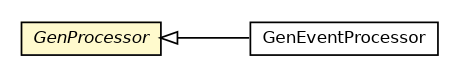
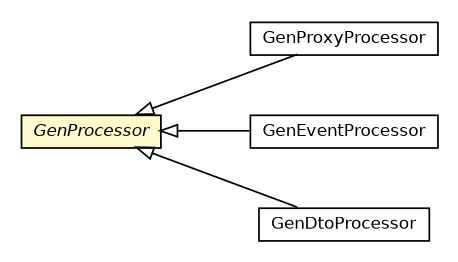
node "GenProxyProcessor": added
node "GenDtoProcessor": added
